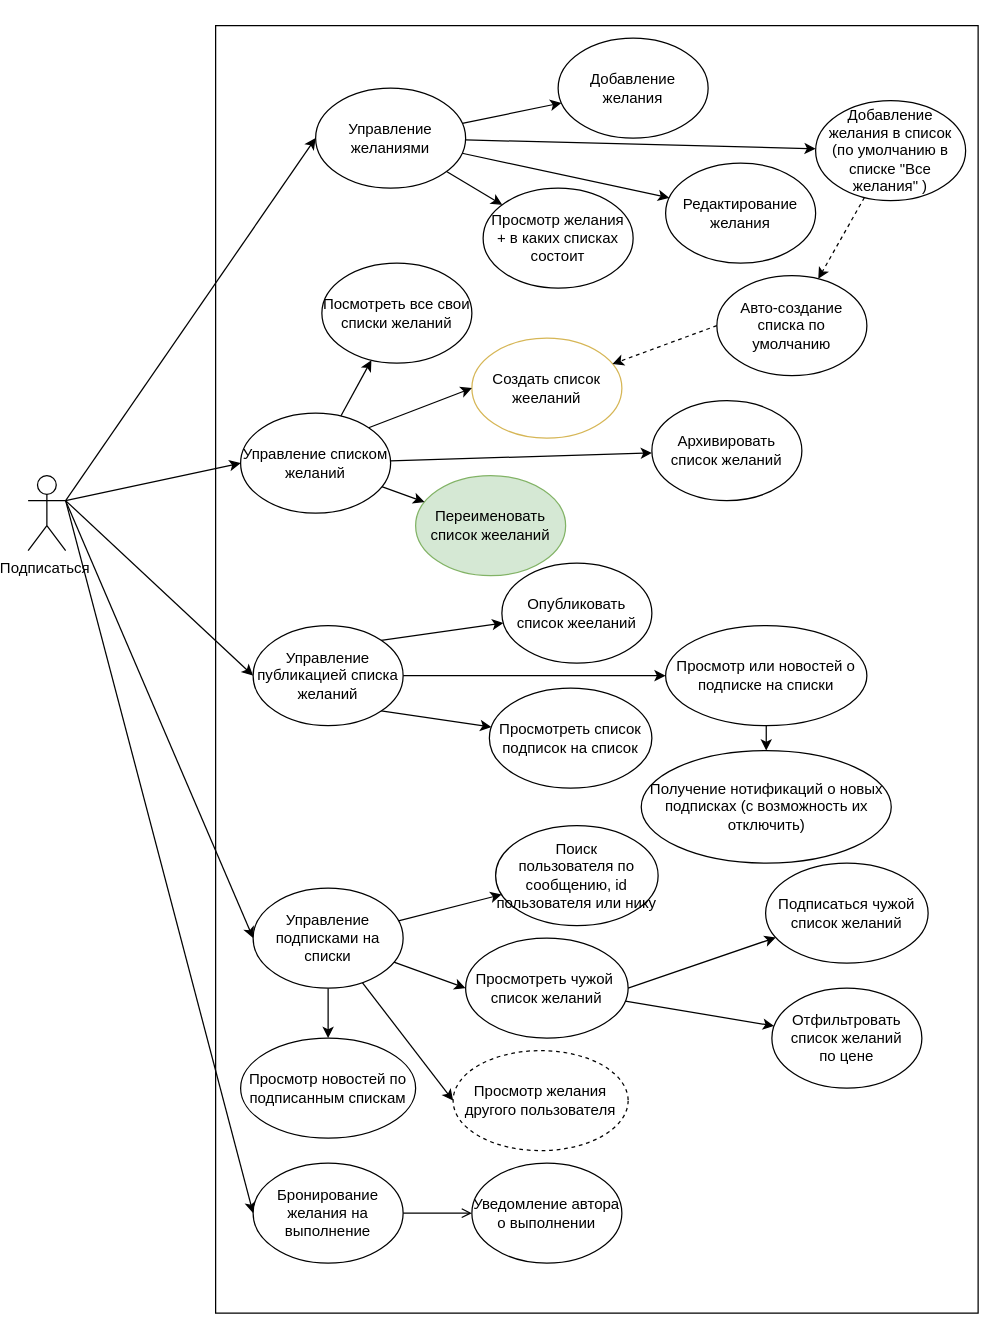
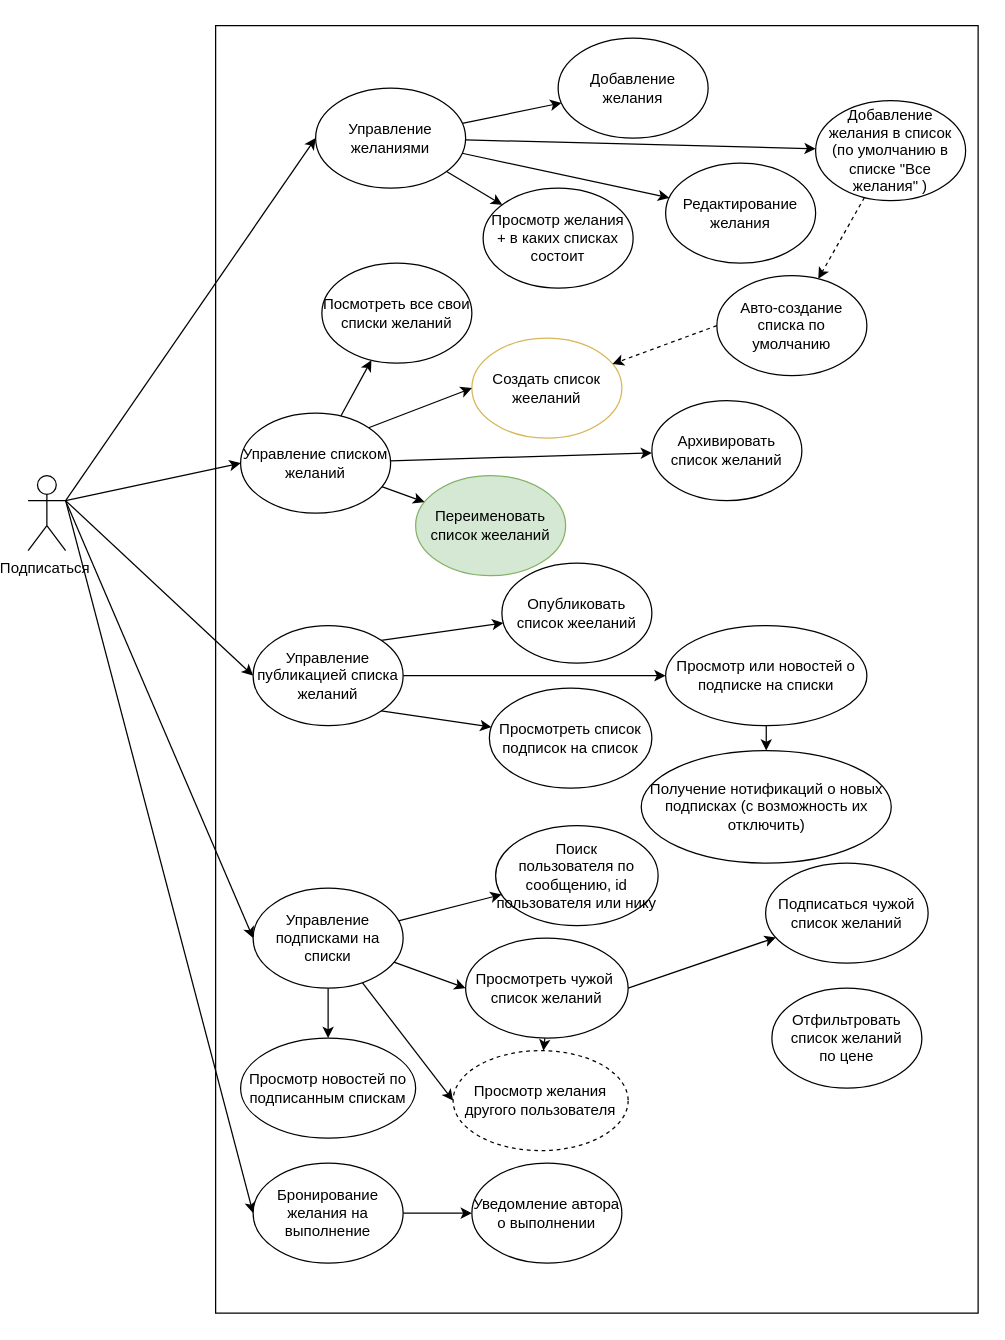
edge "Просмотреть чужой список желаний" -> "Отфильтровать список желаний по цене": now "Просмотреть чужой список желаний" -> "Просмотр желания другого пользователя"
edge "Бронирование желания на выполнение" -> "Уведомление автора о выполнении": arrowhead open -> classic
